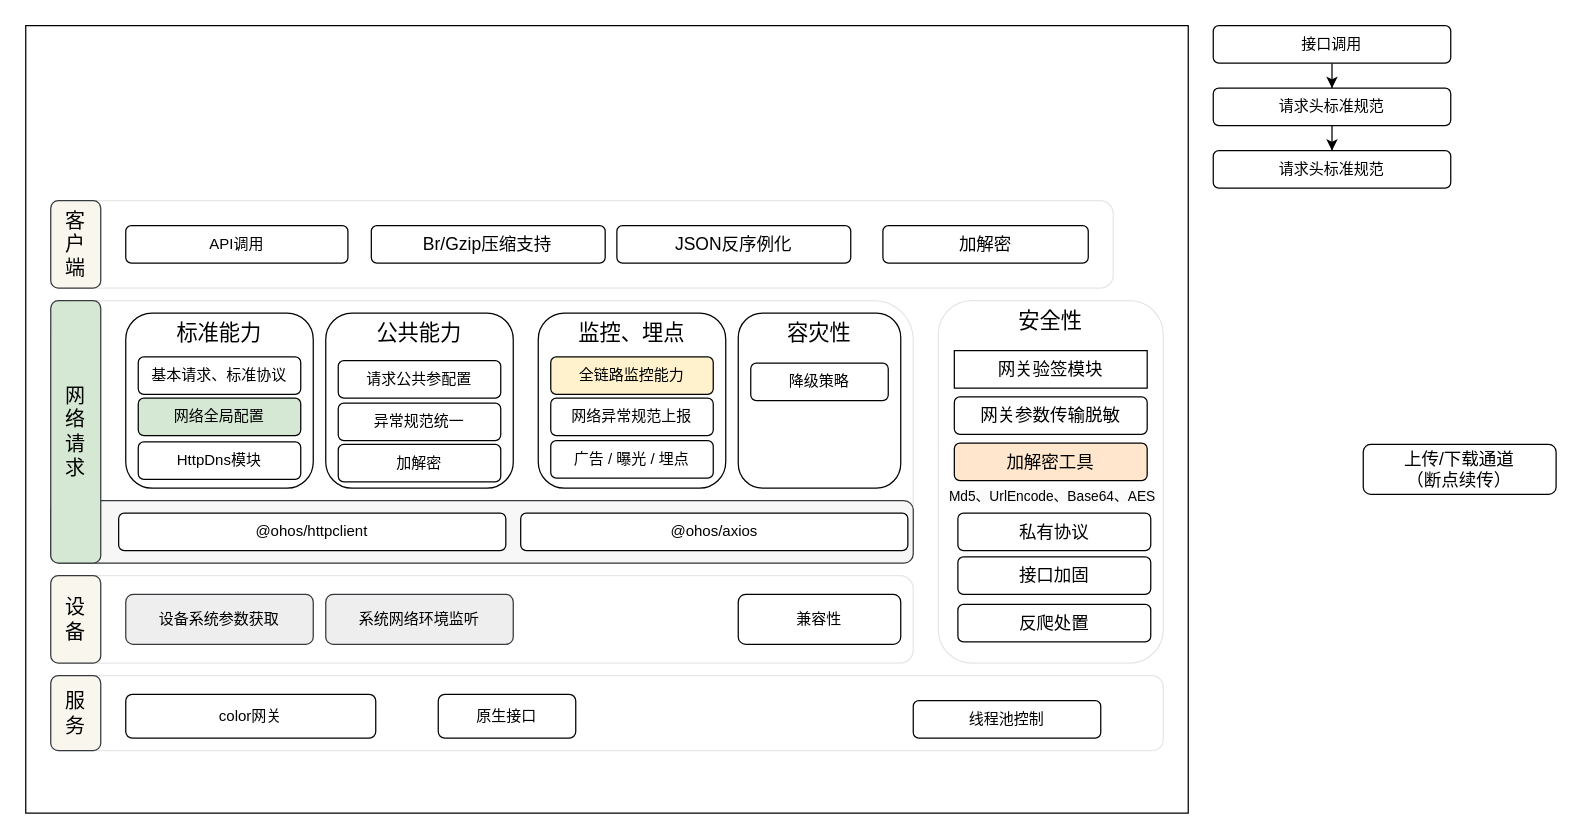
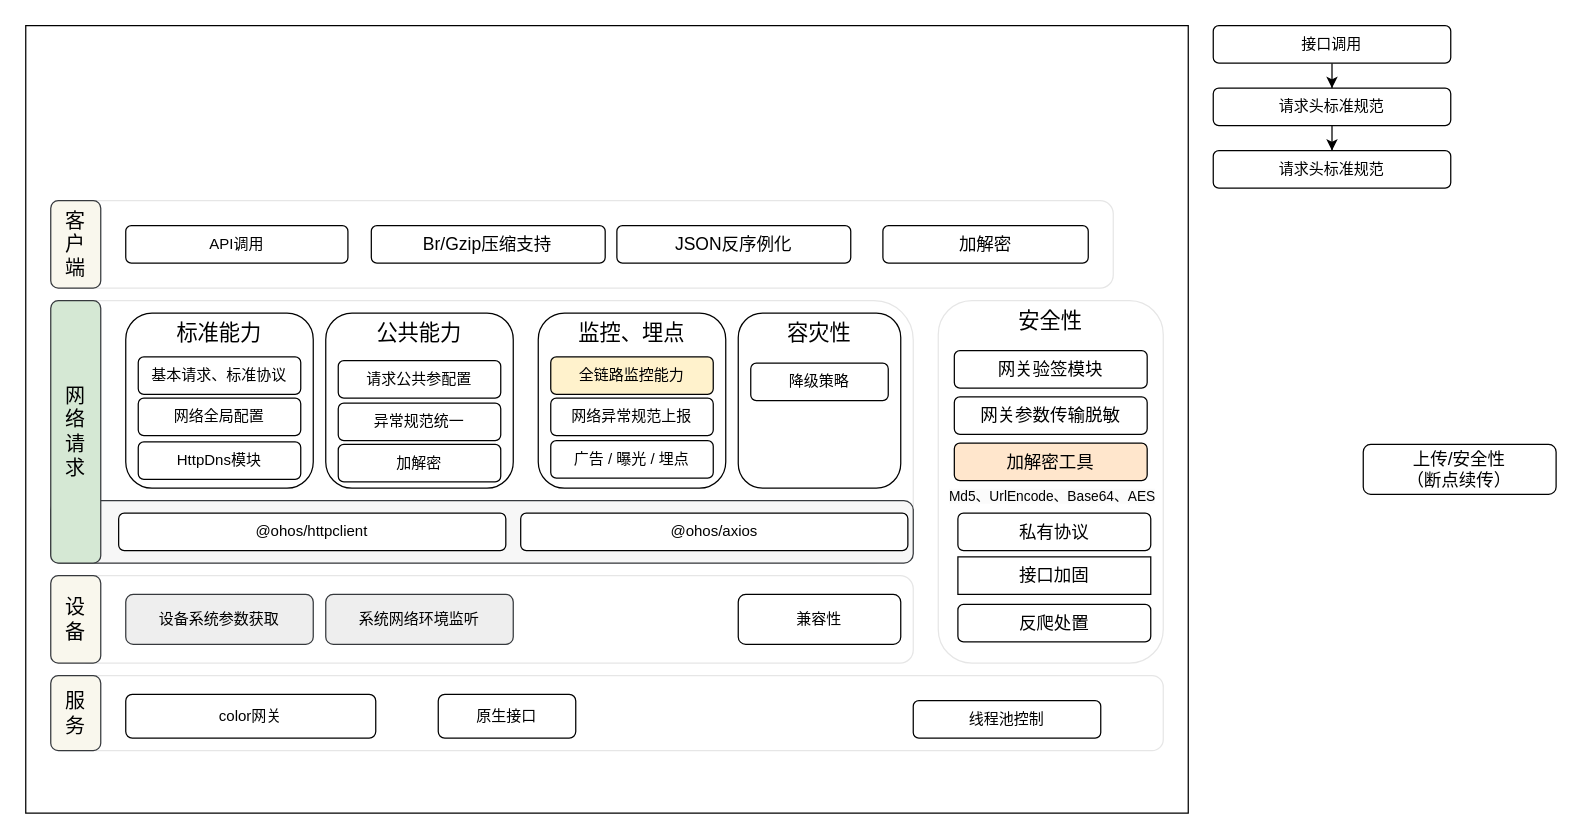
node "网关验签模块": shape rectangle -> rounded rectangle
node "网络全局配置": fillcolor #d5e8d4 -> #ffffff
node "上传/下载通道 （断点续传）": label "上传/下载通道 （断点续传）" -> "上传/安全性 （断点续传）"
node "接口加固": shape rounded rectangle -> rectangle
